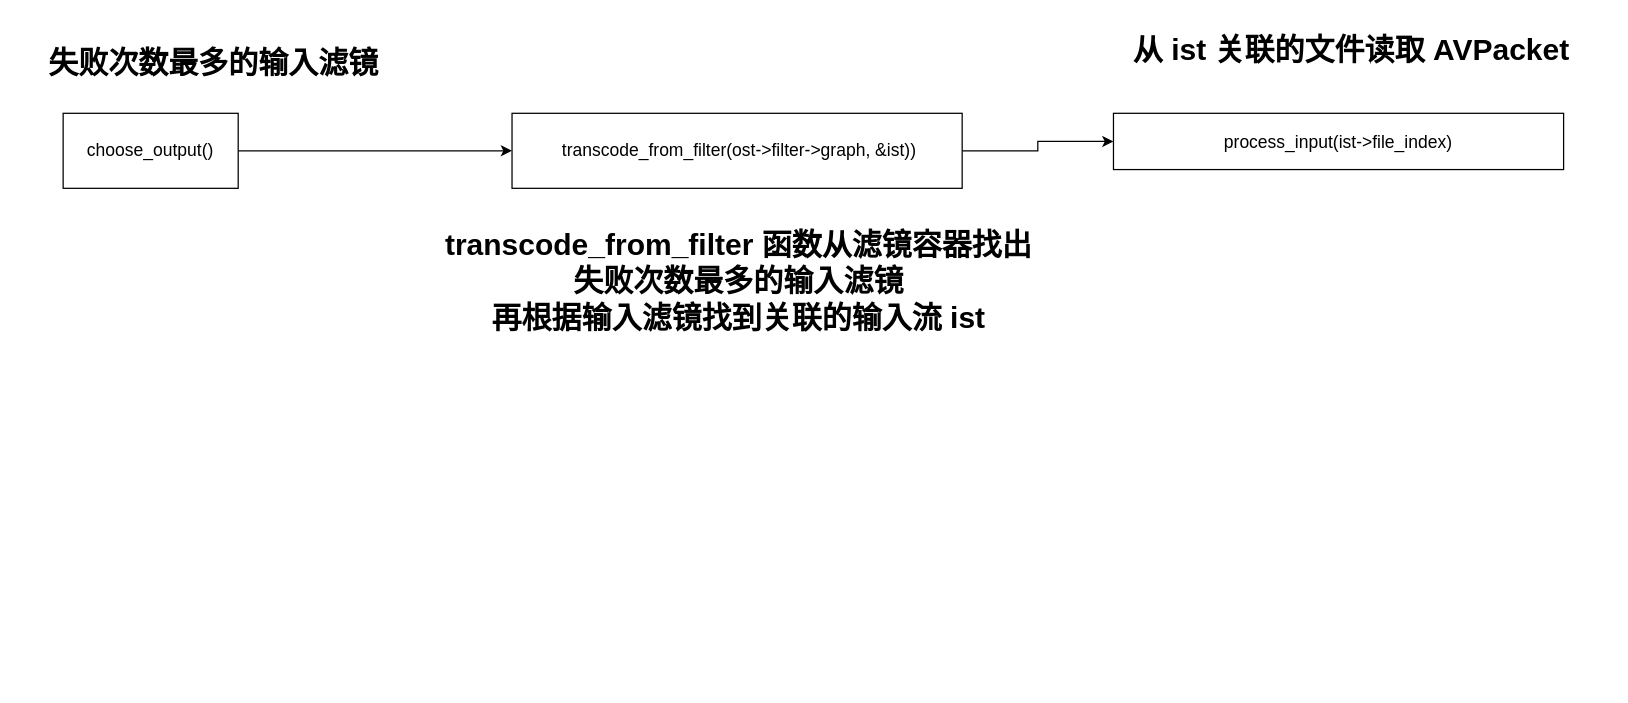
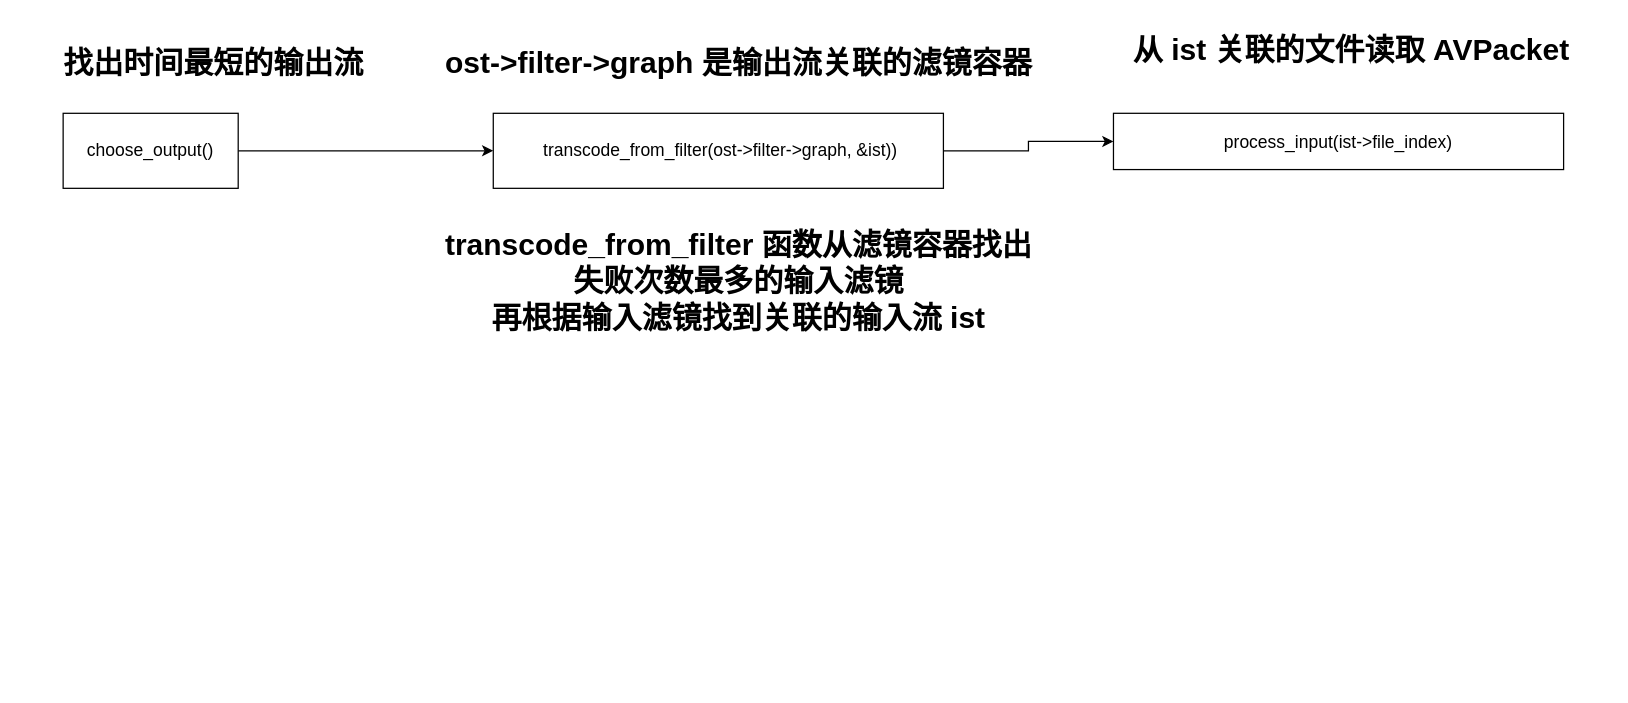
node "失败次数最多的输入滤镜": label "失败次数最多的输入滤镜" -> "找出时间最短的输出流"
node "ost->filter->graph 是输出流关联的滤镜容器": added
node "transcode_from_filter(ost->filter->graph, &ist))": moved (737, 151) -> (718, 151)
